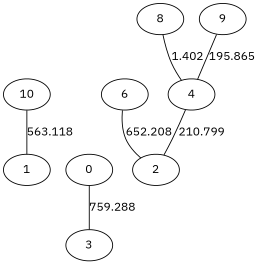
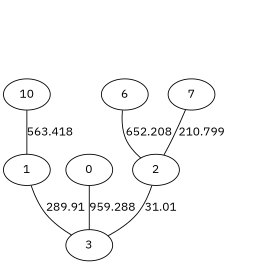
node "8": removed
node "9": removed
node "4": label "4" -> "7"
edge "10" -- "1": label "563.118" -> "563.418"
edge "0" -- "3": label "759.288" -> "959.288"
edge "1" -- "3": added, label "289.91"
edge "2" -- "3": added, label "31.01"
